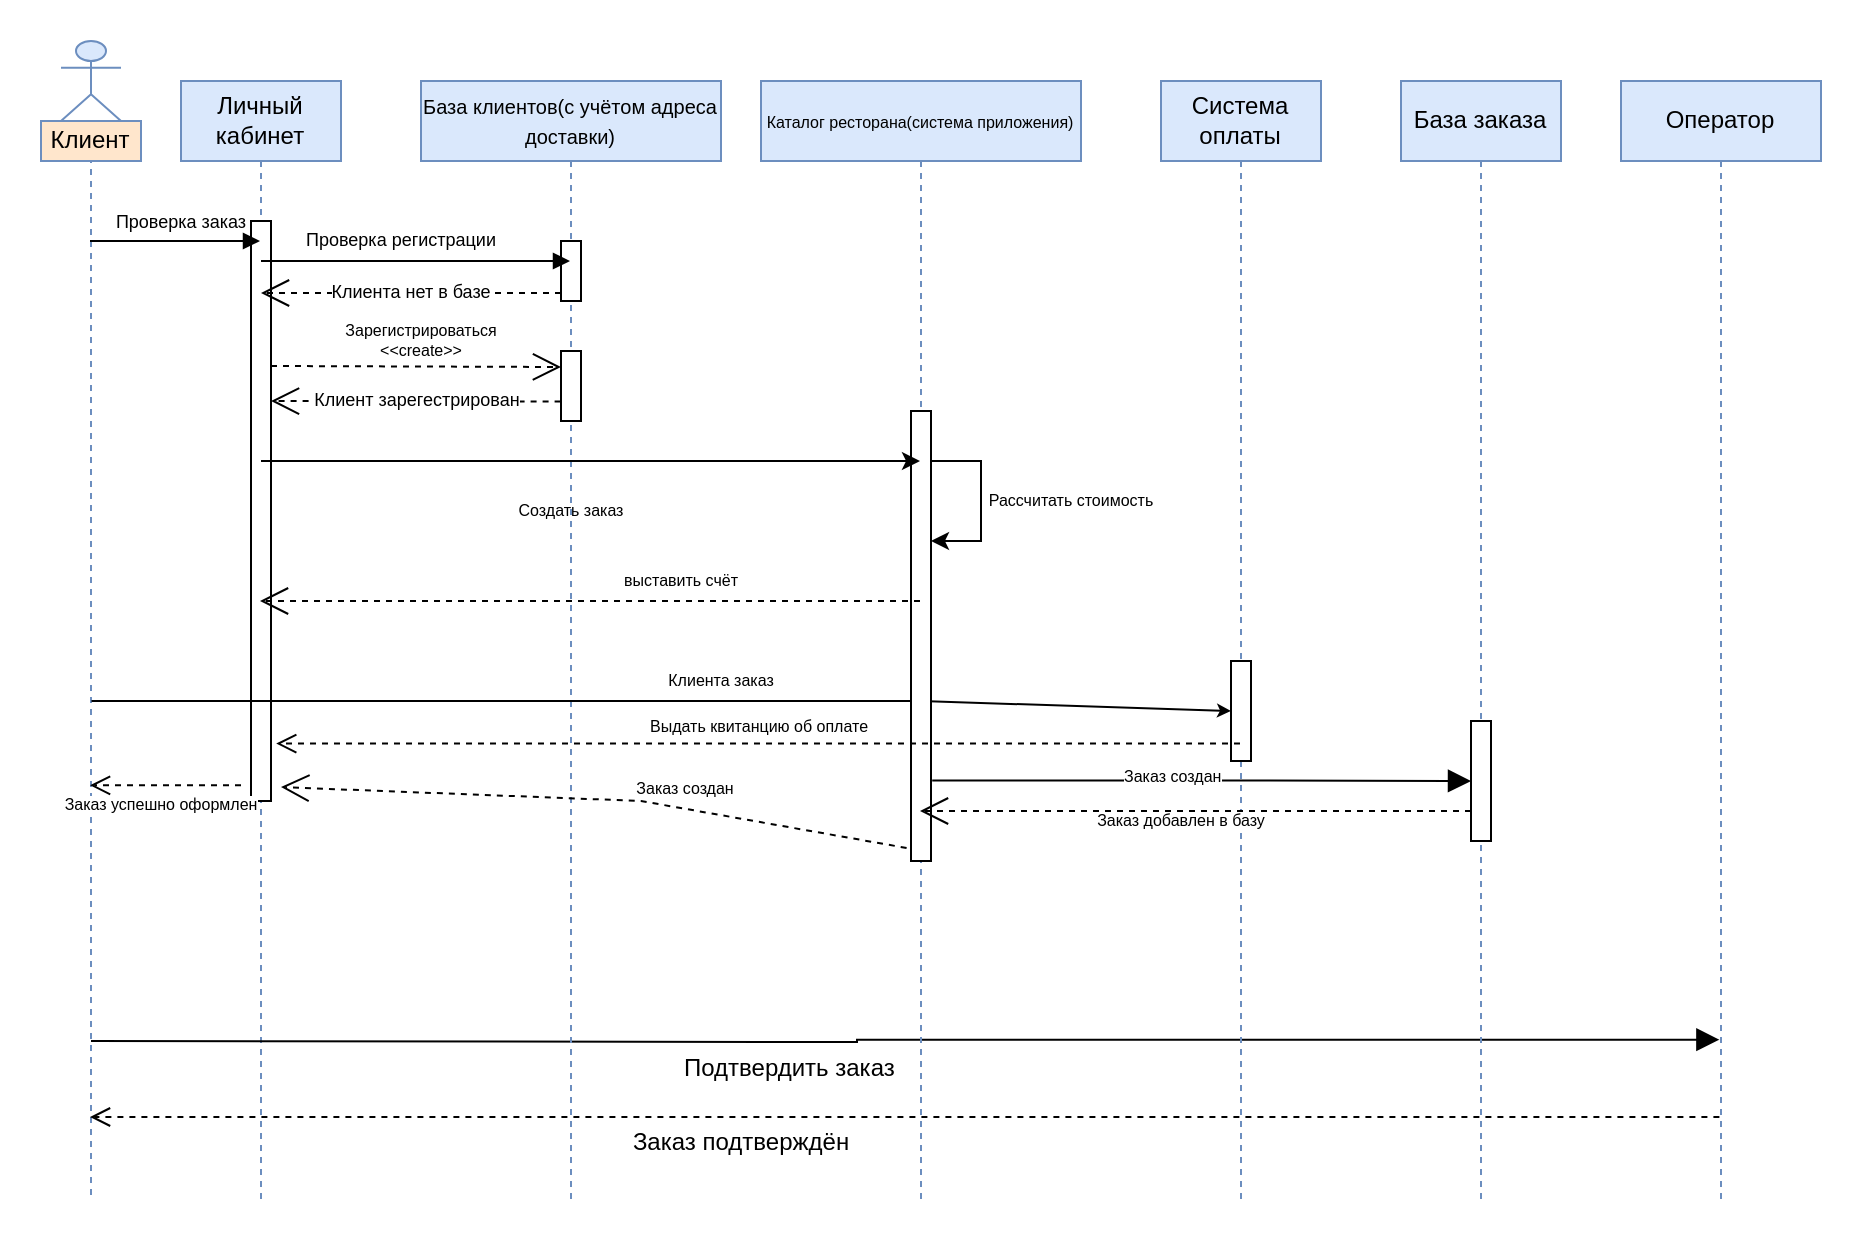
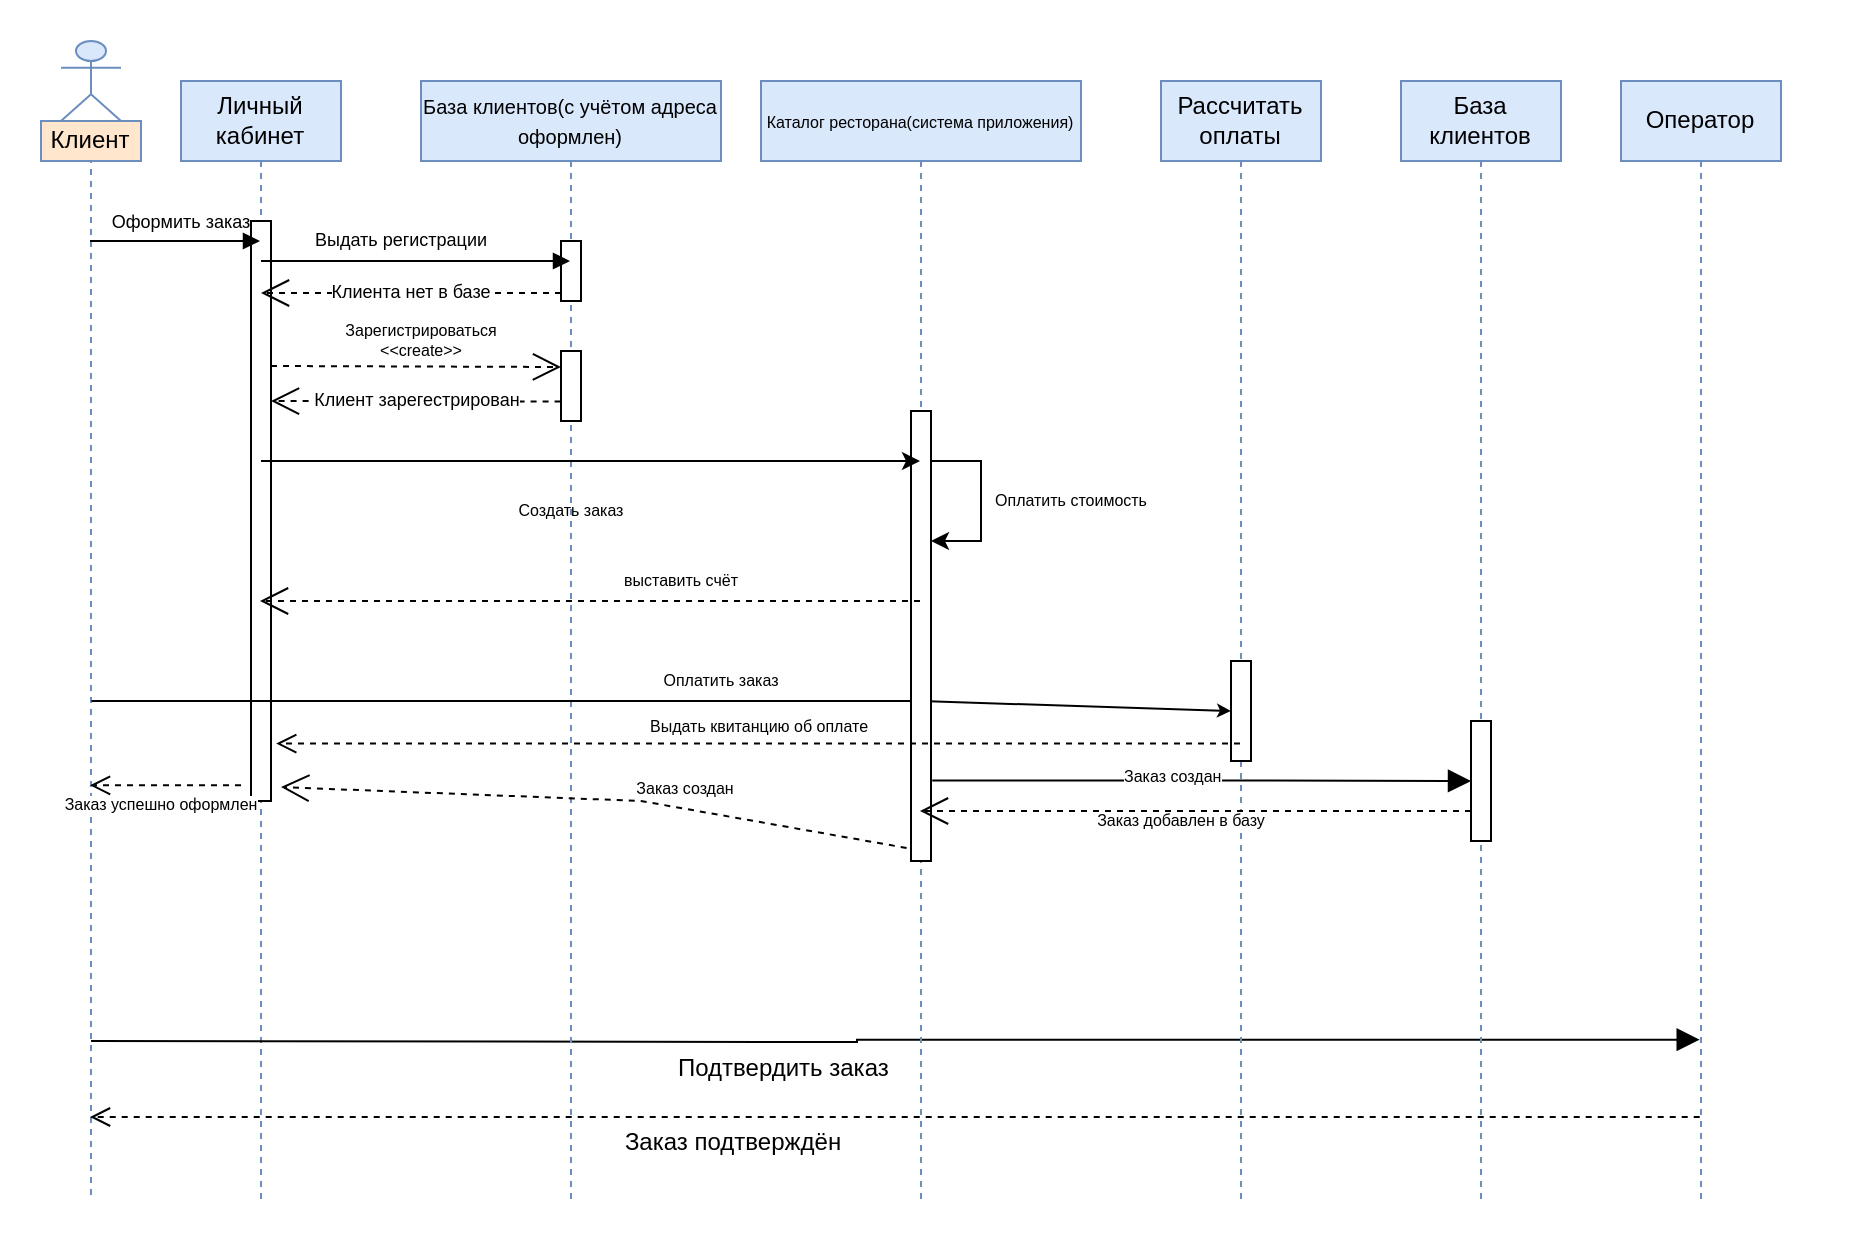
node "База клиентов(с учётом адреса доставки)": label "База клиентов(с учётом адреса доставки)" -> "База клиентов(с учётом адреса оформлен)"
node "Система оплаты": label "Система оплаты" -> "Рассчитать оплаты"
node "База заказа": label "База заказа" -> "База клиентов"
node "Проверка заказ": label "Проверка заказ" -> "Оформить заказ"
node "Проверка регистрации": label "Проверка регистрации" -> "Выдать регистрации"
node "Рассчитать стоимость": label "Рассчитать стоимость" -> "Оплатить стоимость"
node "Оператор": size 200x1120 -> 160x1120
node "Клиента заказ": label "Клиента заказ" -> "Оплатить заказ"
